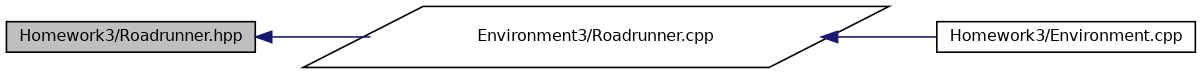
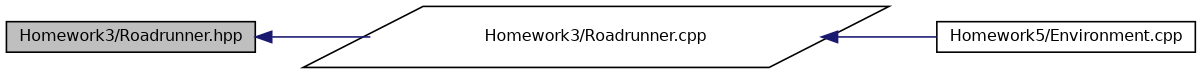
node "Environment3/Roadrunner.cpp": label "Environment3/Roadrunner.cpp" -> "Homework3/Roadrunner.cpp"
node "Homework3/Environment.cpp": label "Homework3/Environment.cpp" -> "Homework5/Environment.cpp"
